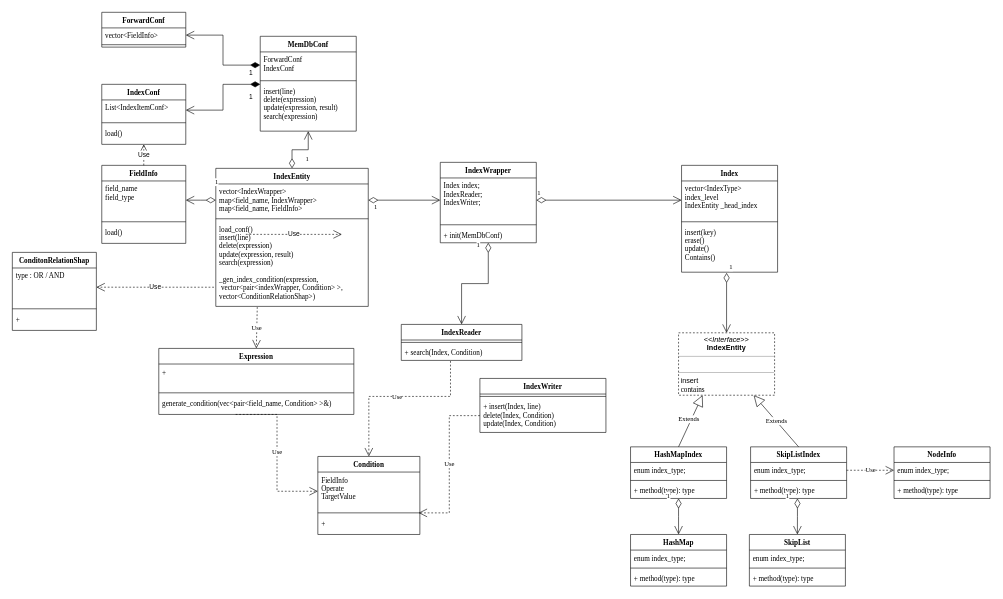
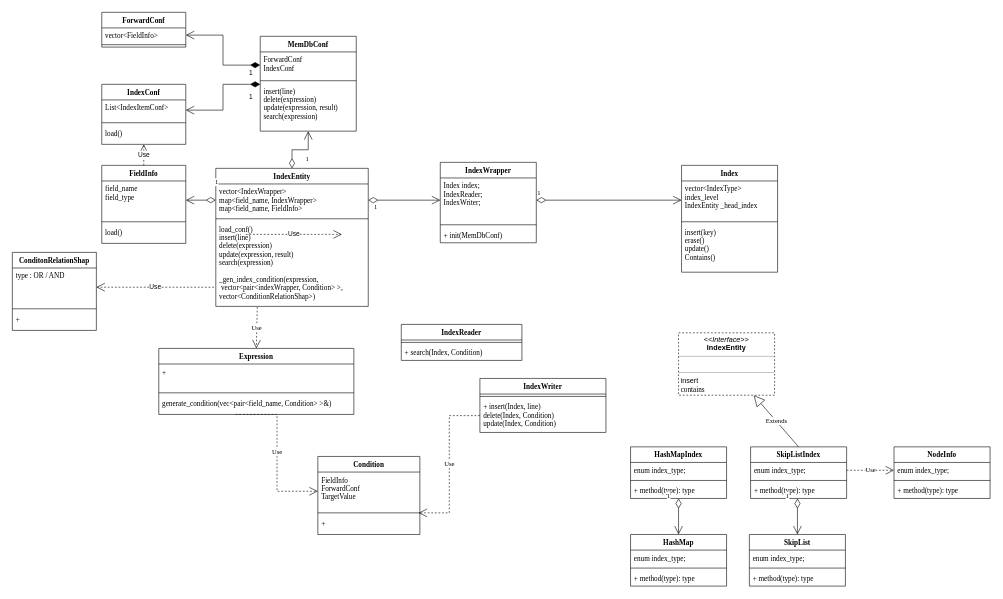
edge "+ init(MemDbConf)" -- "IndexReader": removed, label "1"
edge "insert(key) erase() update() Contains()" -- "<<Interface>> IndexEntity insertcontains": removed, label "1"
edge "+ search(Index, Condition)" -> "Condition": removed, label "Use"
edge "HashMapIndex" -> "<<Interface>> IndexEntity insertcontains": removed, label "Extends"
node "FieldInfo Operate TargetValue": label "FieldInfo Operate TargetValue" -> "FieldInfo ForwardConf TargetValue"
